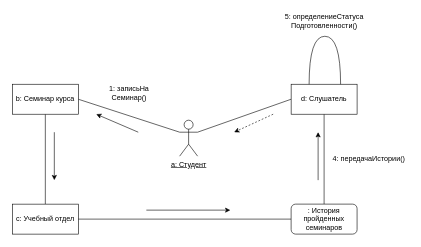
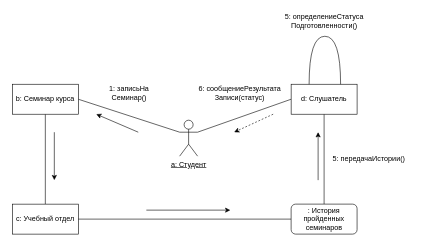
node "6: сообщениеРезультата Записи(статус)": added
node "4: передачаИстории()": label "4: передачаИстории()" -> "5: передачаИстории()"
